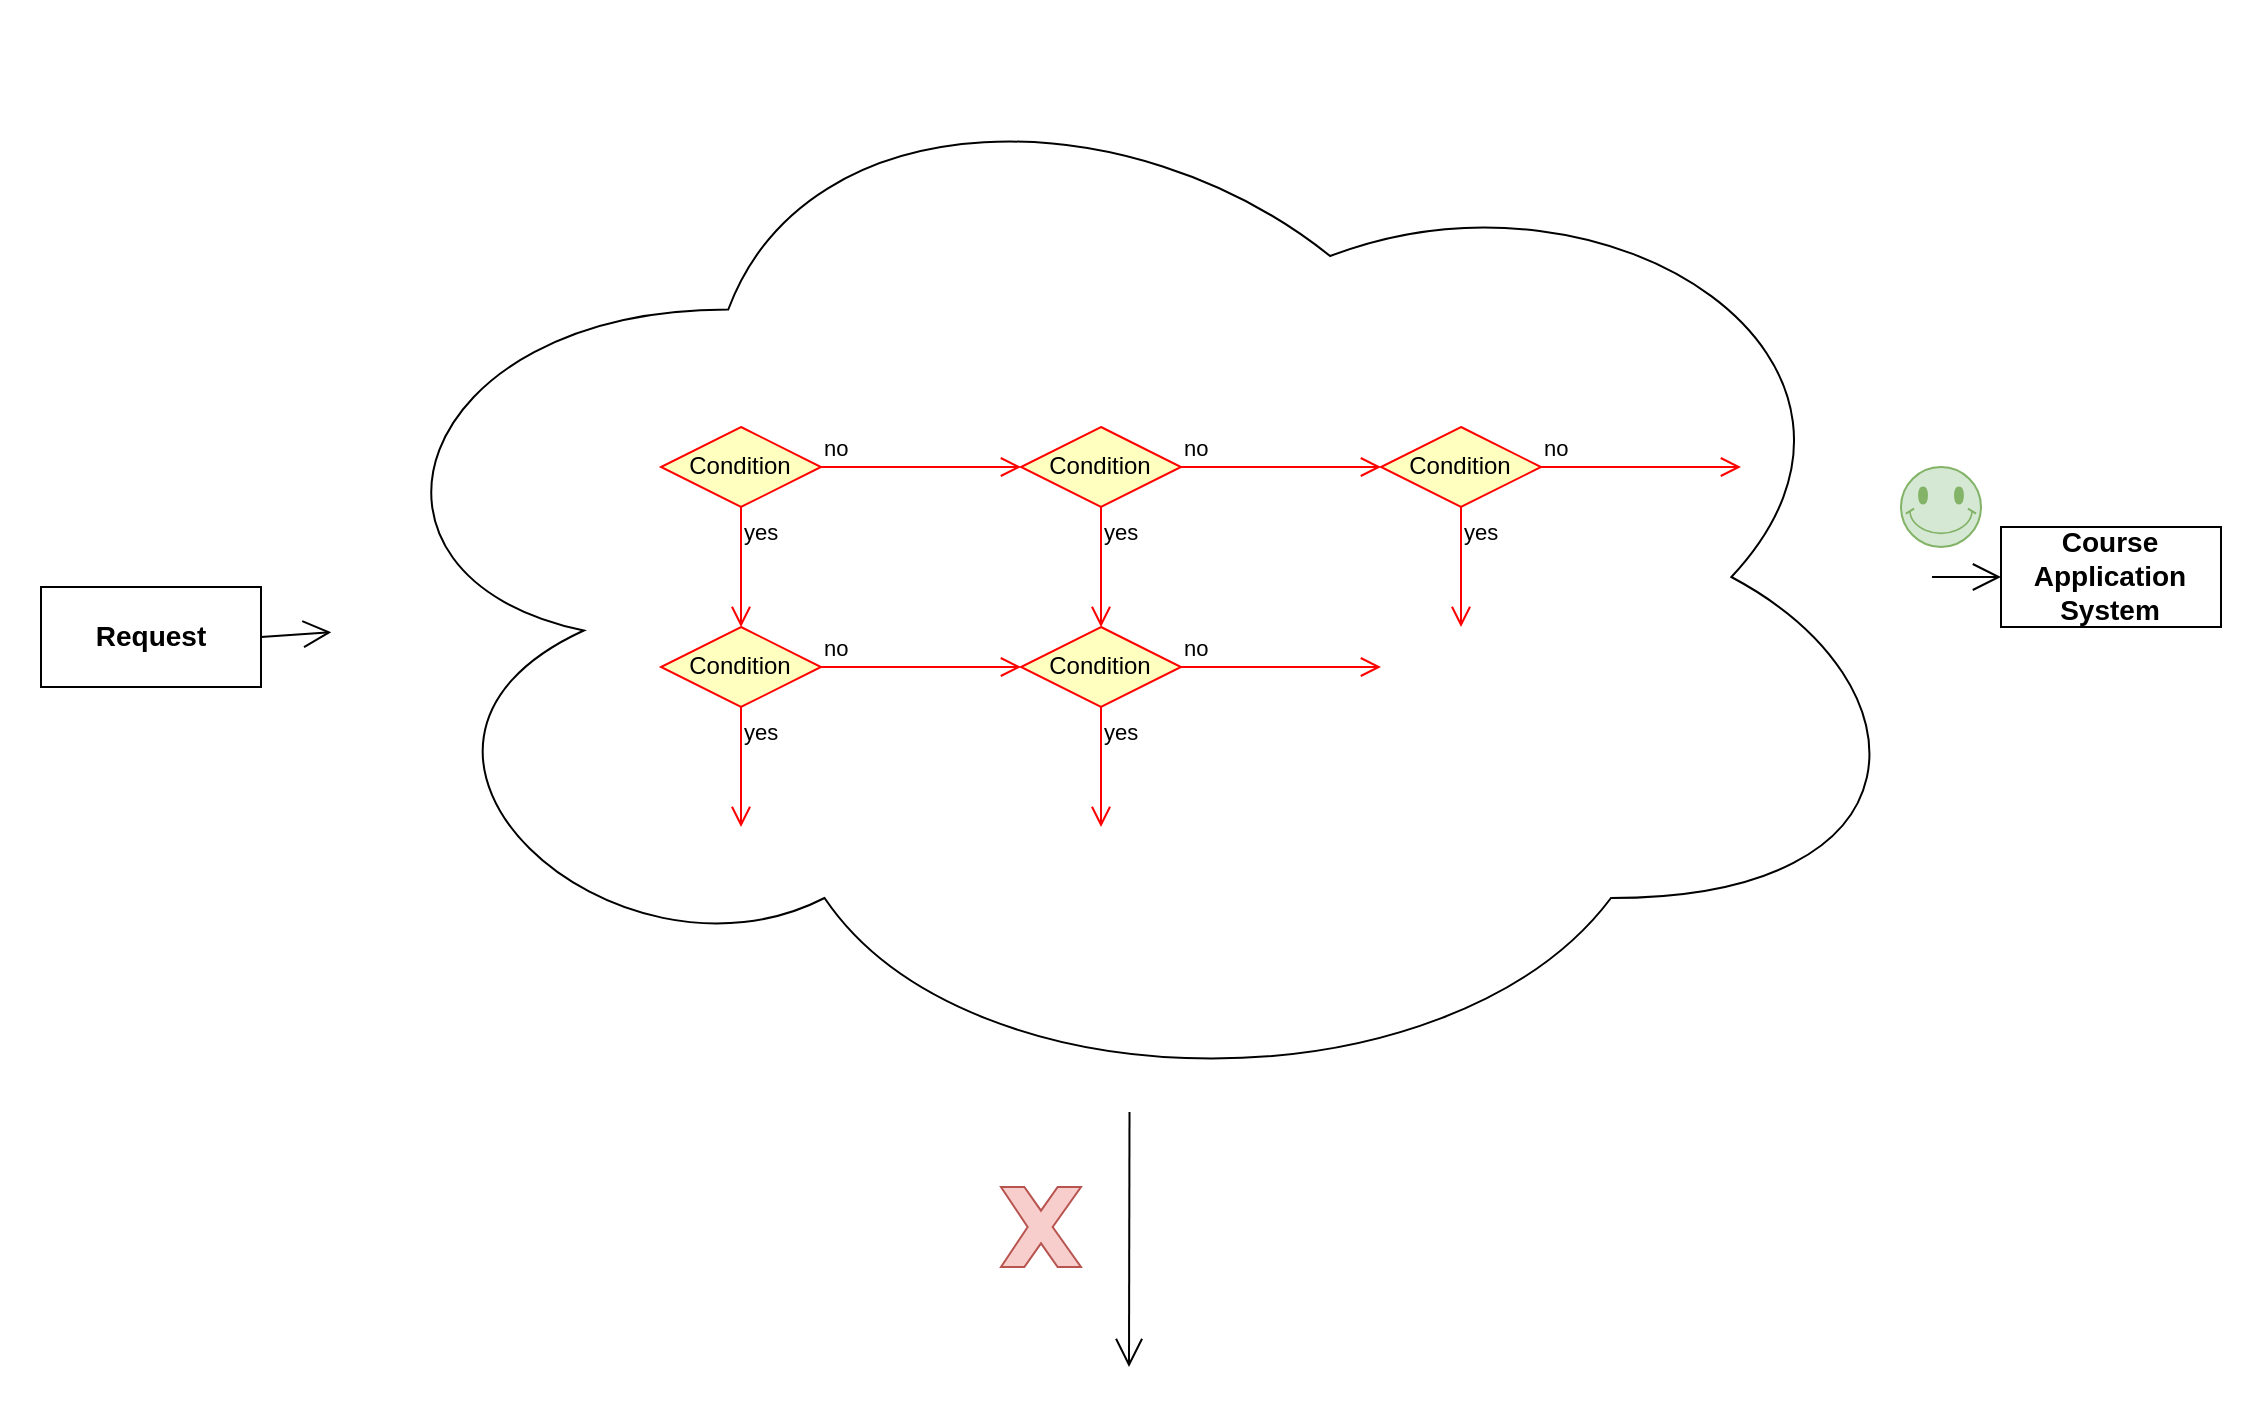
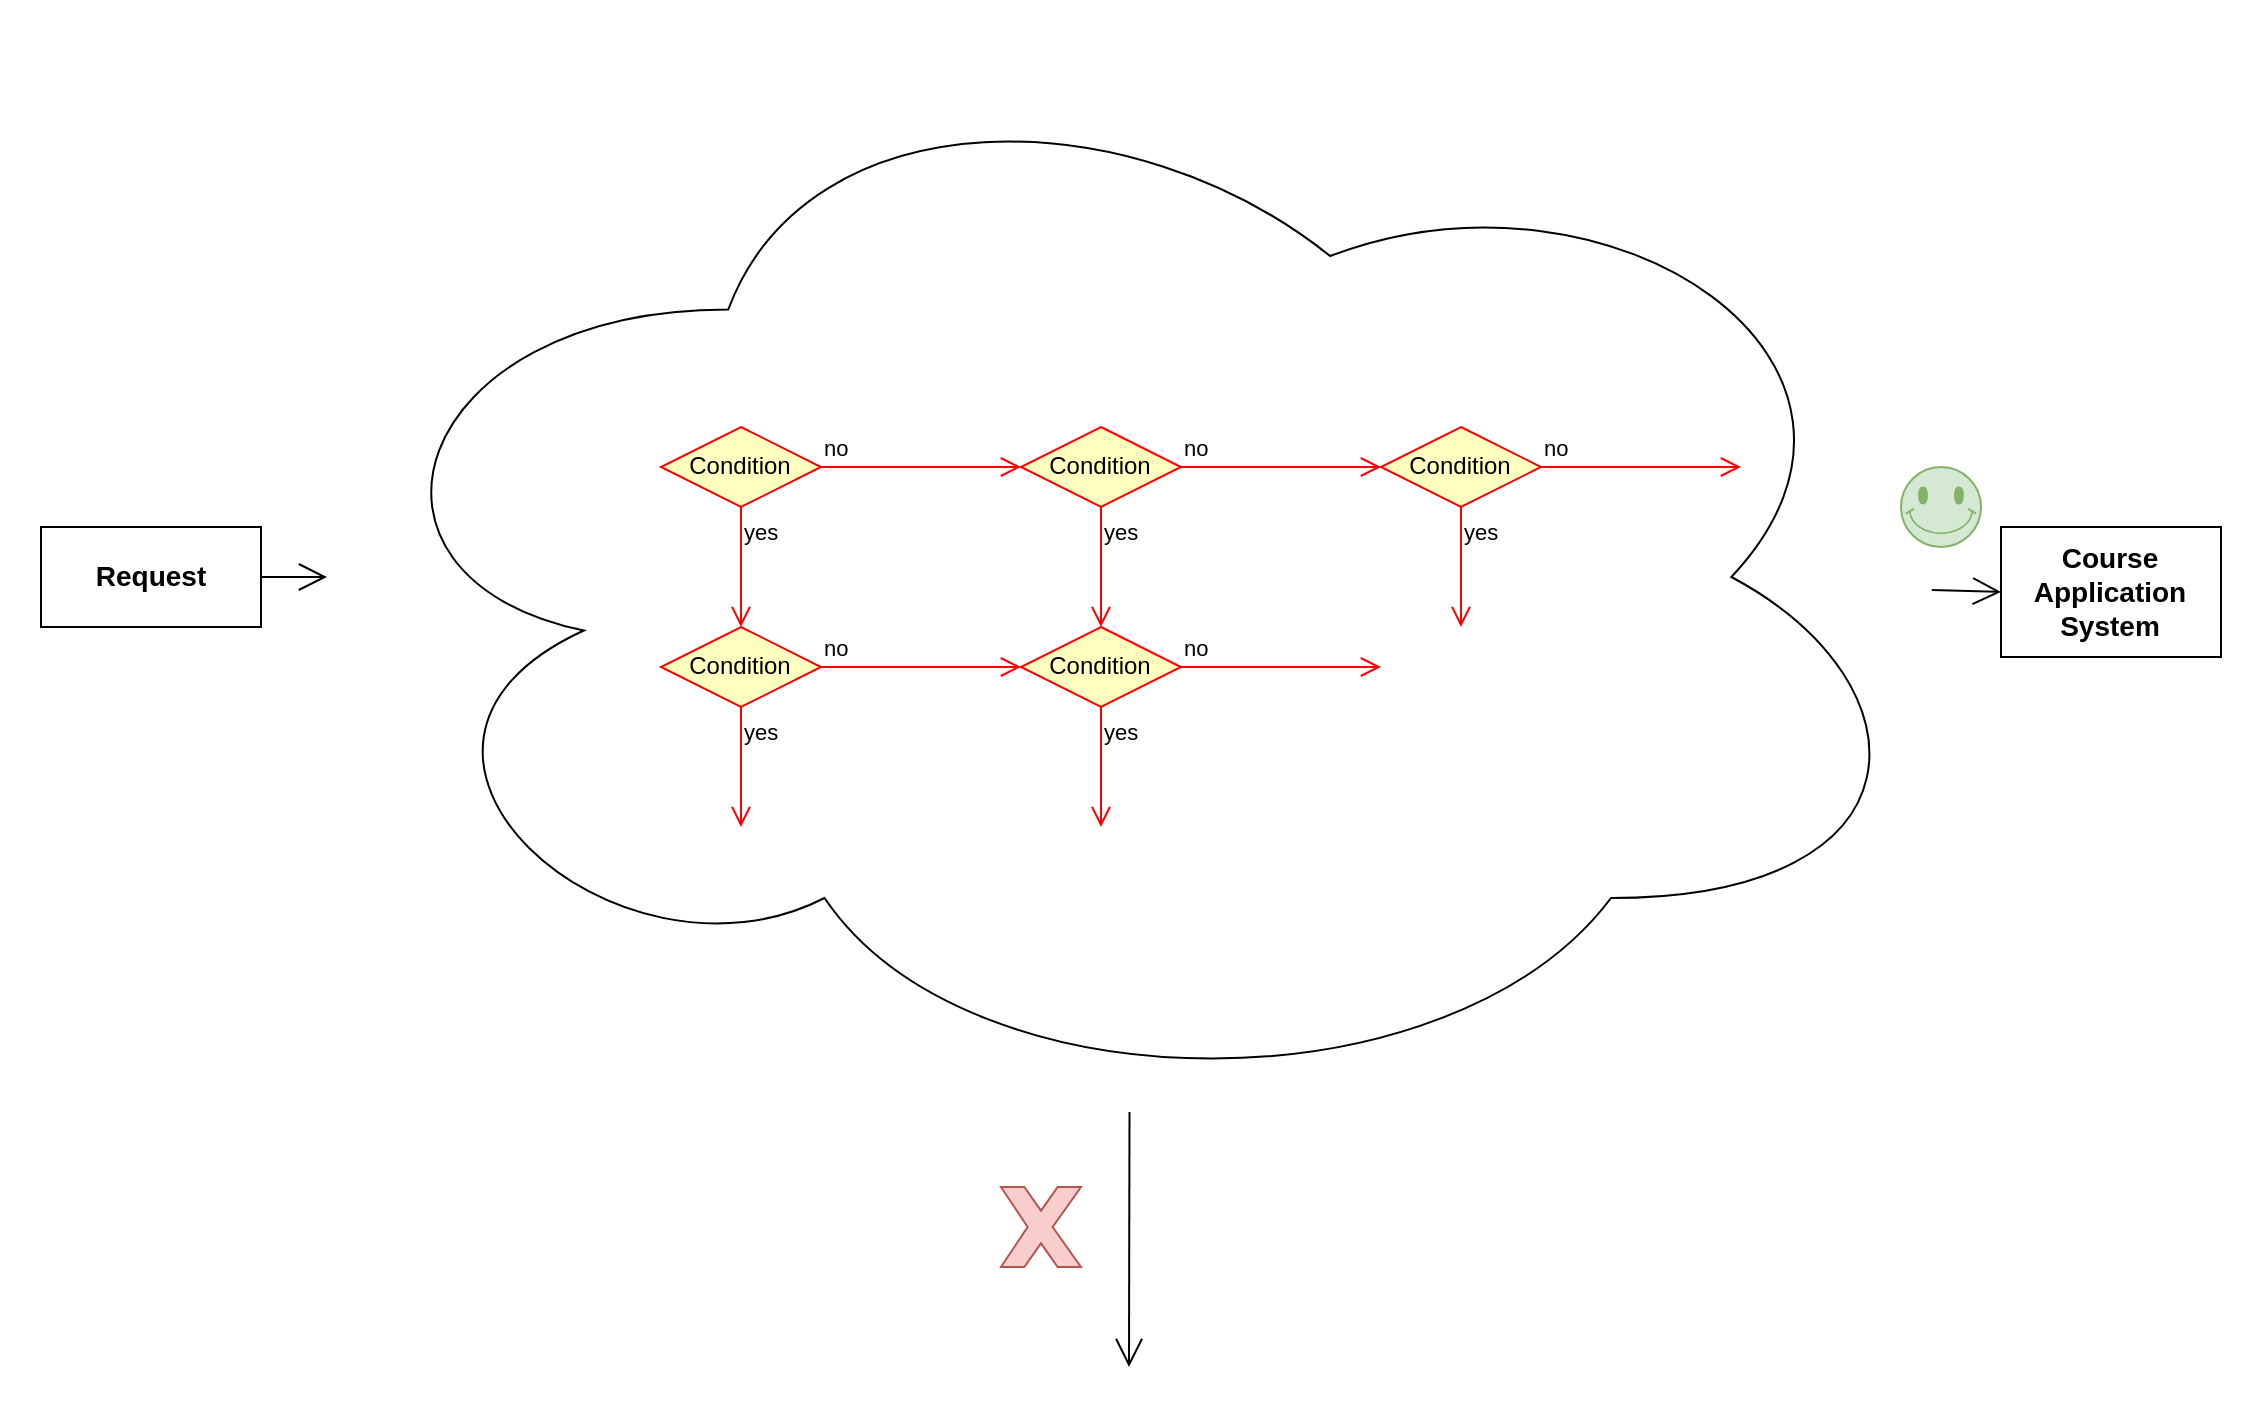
node "Course Application System": size 220x100 -> 220x130
node "Request": moved (151, 637) -> (151, 577)
